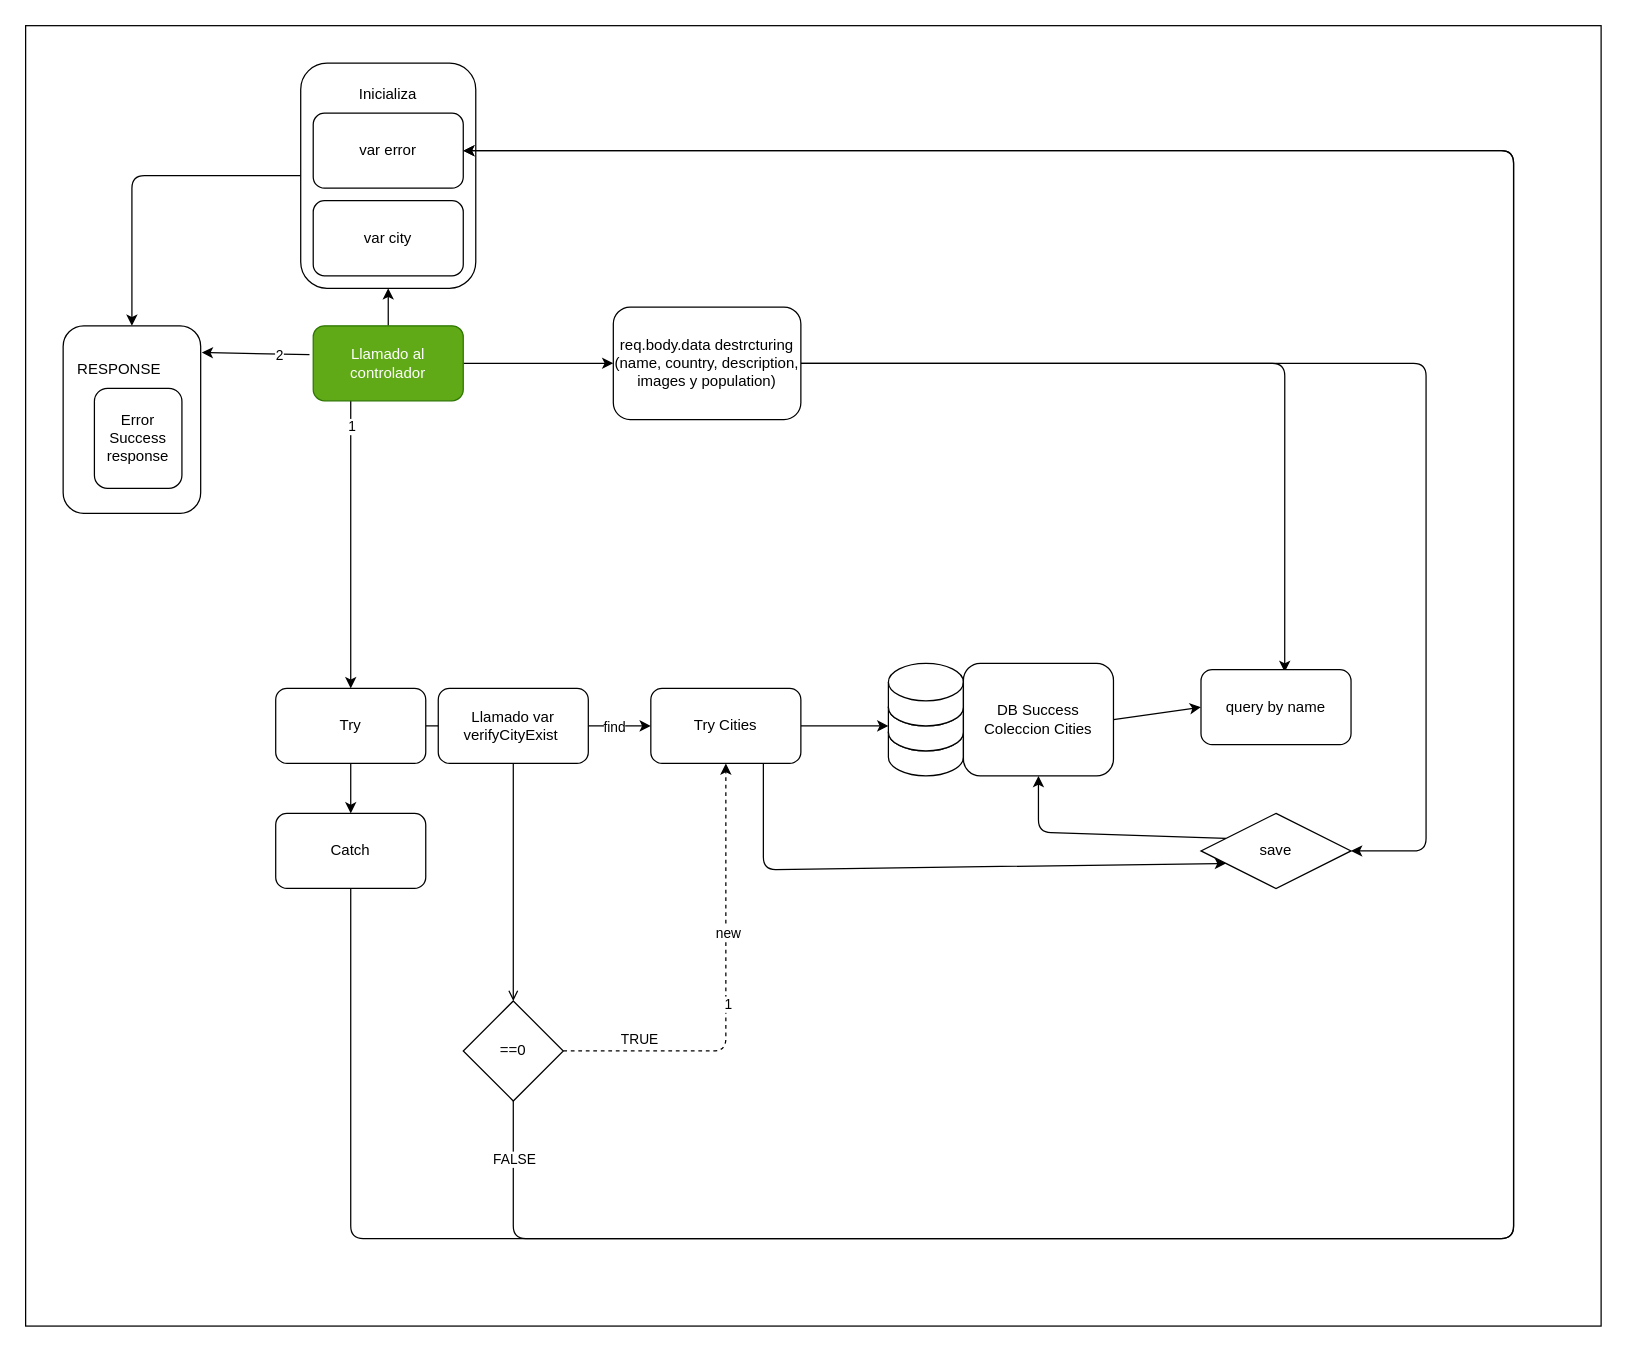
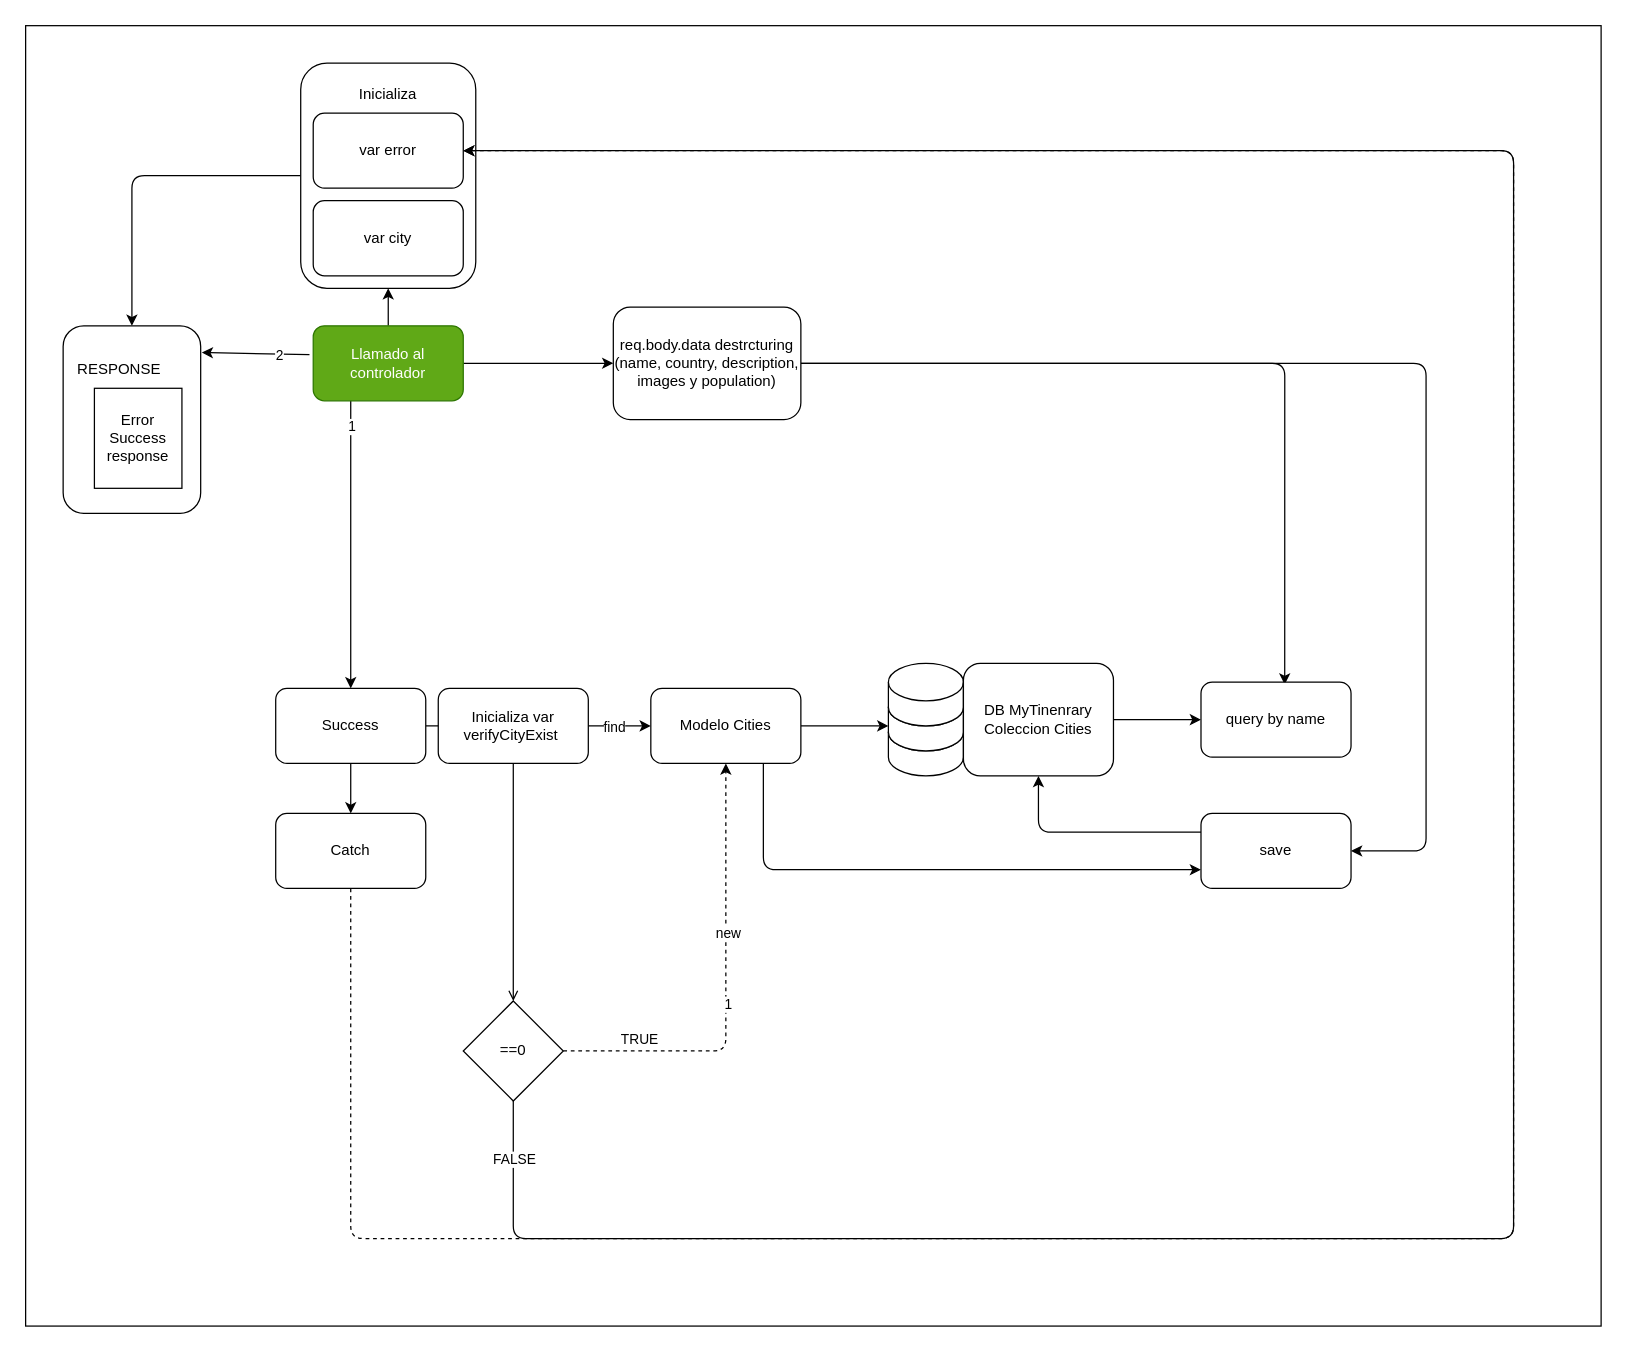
node "Error Success response": shape rounded rectangle -> rectangle
node "query by name": moved (1276, 707) -> (1276, 719)
node "DB Success Coleccion Cities": label "DB Success Coleccion Cities" -> "DB MyTinenrary Coleccion Cities"
node "Try": label "Try" -> "Success"
node "Llamado var verifyCityExist": label "Llamado var verifyCityExist" -> "Inicializa var verifyCityExist"
node "Try Cities": label "Try Cities" -> "Modelo Cities"
node "save": shape diamond -> rounded rectangle
edge "Catch" -> "var error": style solid -> dashed
